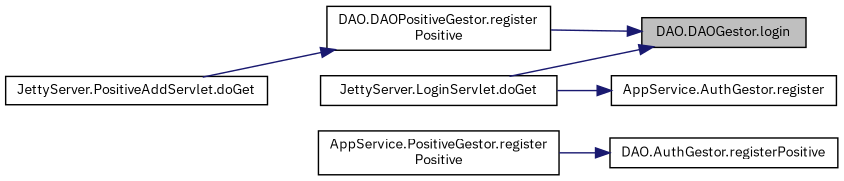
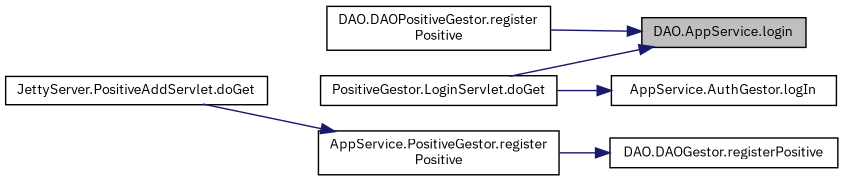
node "DAO.DAOGestor.login": label "DAO.DAOGestor.login" -> "DAO.AppService.login"
edge "JettyServer.PositiveAddServlet.doGet" -> "DAO.DAOPositiveGestor.register Positive": now "JettyServer.PositiveAddServlet.doGet" -> "AppService.PositiveGestor.register Positive"
node "JettyServer.LoginServlet.doGet": label "JettyServer.LoginServlet.doGet" -> "PositiveGestor.LoginServlet.doGet"
node "AppService.AuthGestor.register": label "AppService.AuthGestor.register" -> "AppService.AuthGestor.logIn"
node "DAO.AuthGestor.registerPositive": label "DAO.AuthGestor.registerPositive" -> "DAO.DAOGestor.registerPositive"
